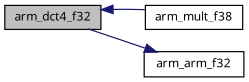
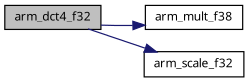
edge "arm_mult_f38" -> "arm_dct4_f32": reversed
node "arm_arm_f32": label "arm_arm_f32" -> "arm_scale_f32"
